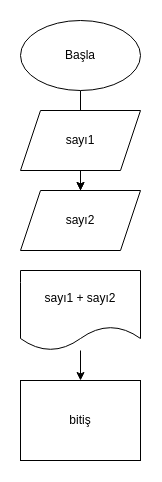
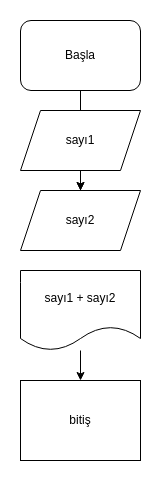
node "Başla": shape ellipse -> rounded rectangle
